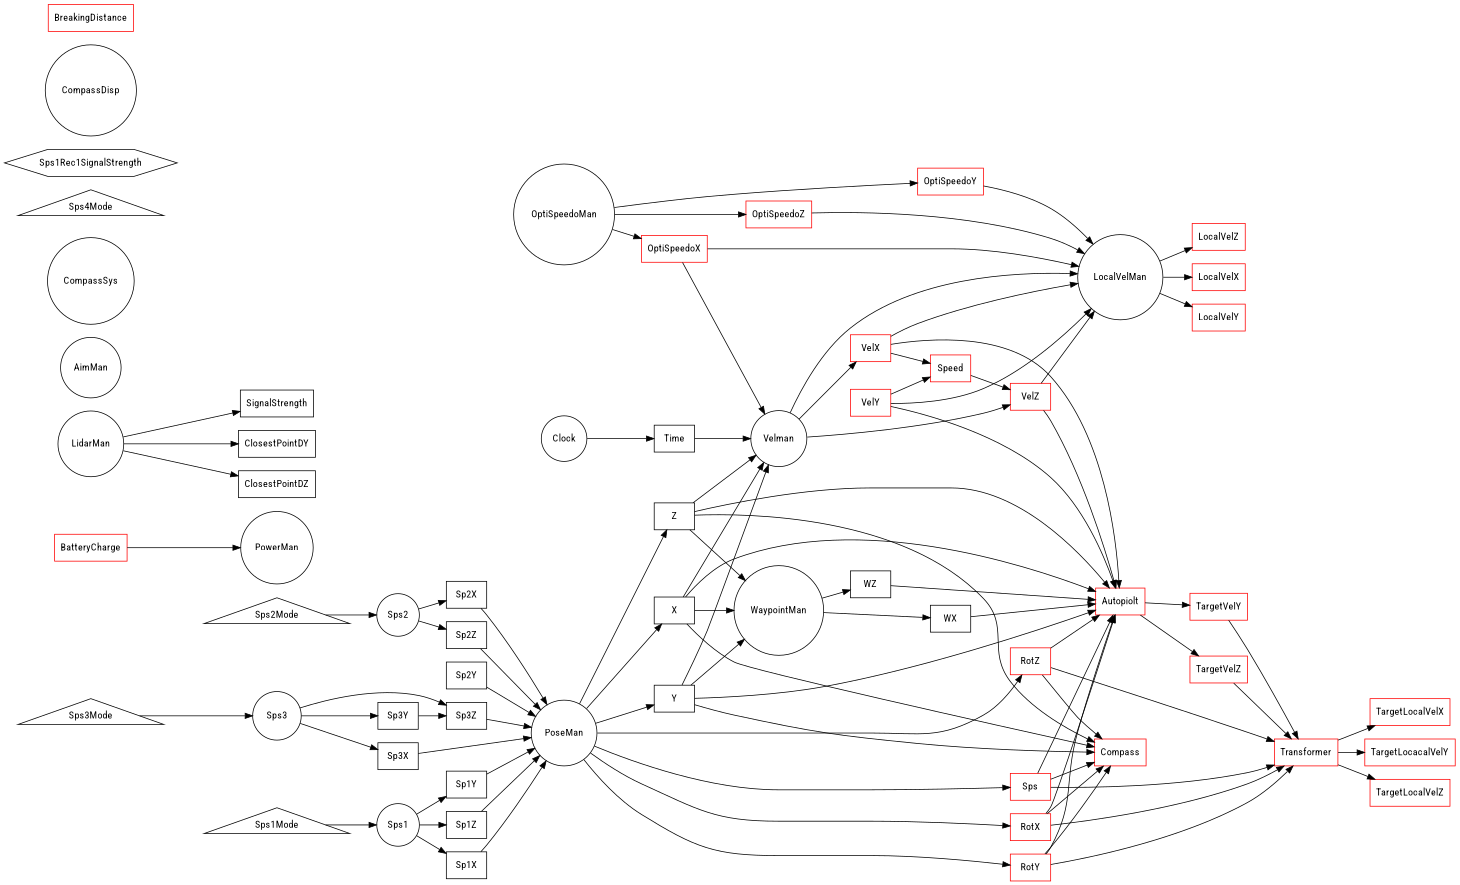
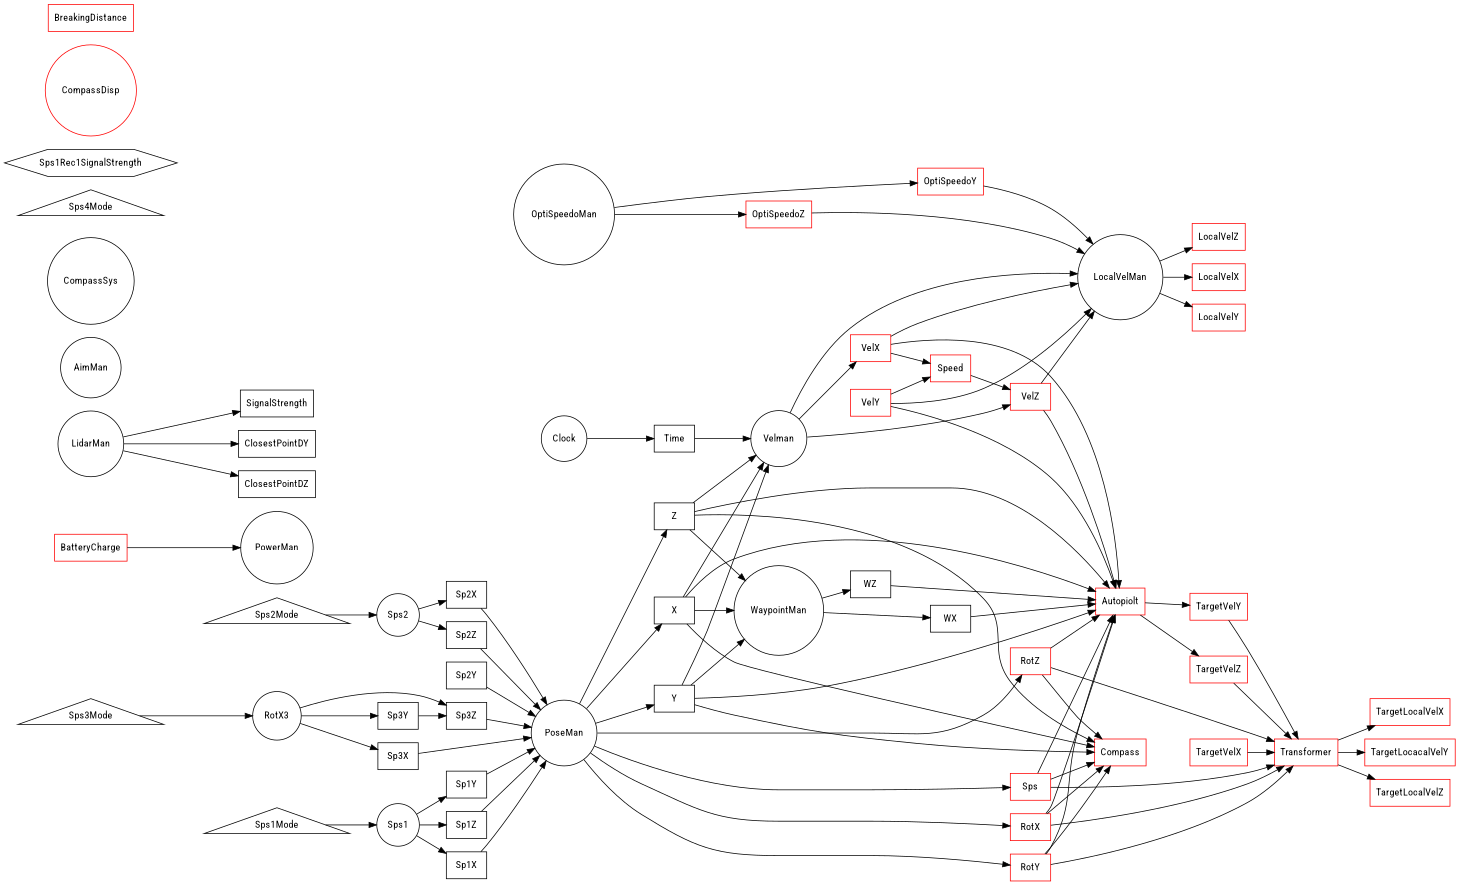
node "CompassDisp": color black -> red
node "OptiSpeedoX": removed
node "Sps3": label "Sps3" -> "RotX3"
node "TargetVelX": added
